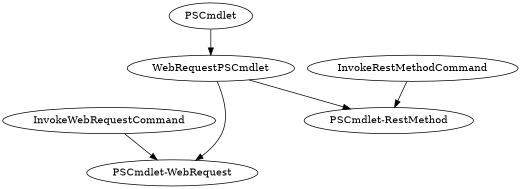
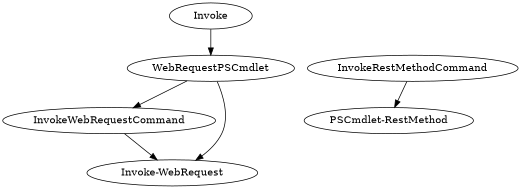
node "PSCmdlet": label "PSCmdlet" -> "Invoke"
edge "WebRequestPSCmdlet" -> "PSCmdlet-RestMethod": now "WebRequestPSCmdlet" -> "InvokeWebRequestCommand"
node "PSCmdlet-WebRequest": label "PSCmdlet-WebRequest" -> "Invoke-WebRequest"
